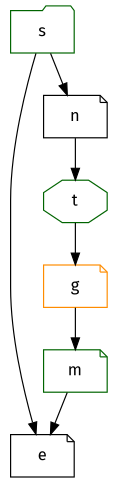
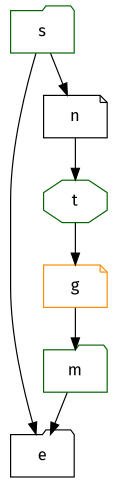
node "m": shape note -> folder
node "e": shape note -> folder
